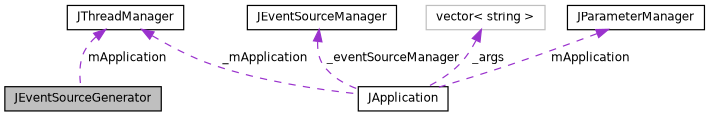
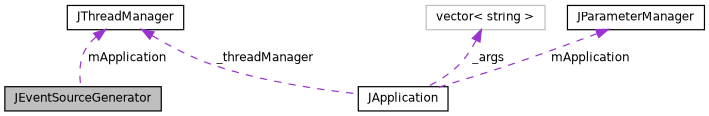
node "JEventSourceManager": removed
edge "JApplication" -> "JThreadManager": label " _mApplication" -> " _threadManager"
